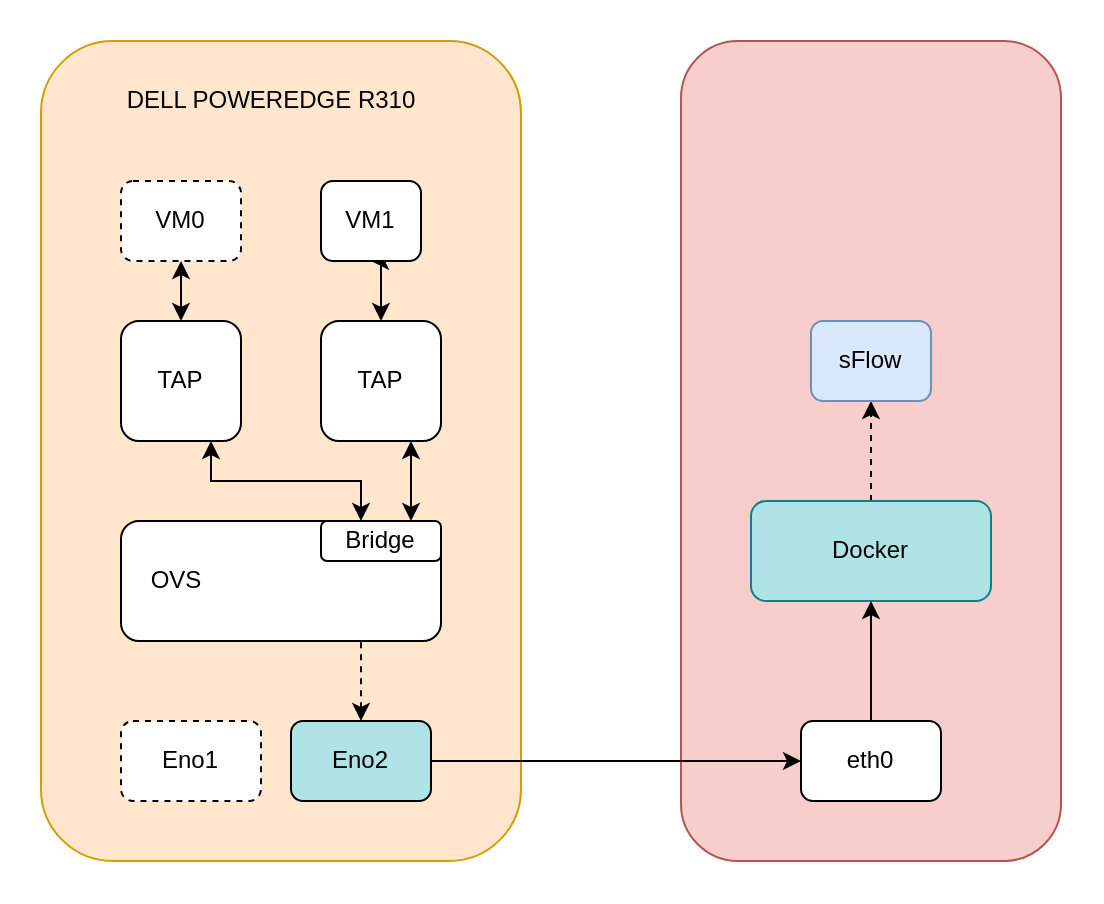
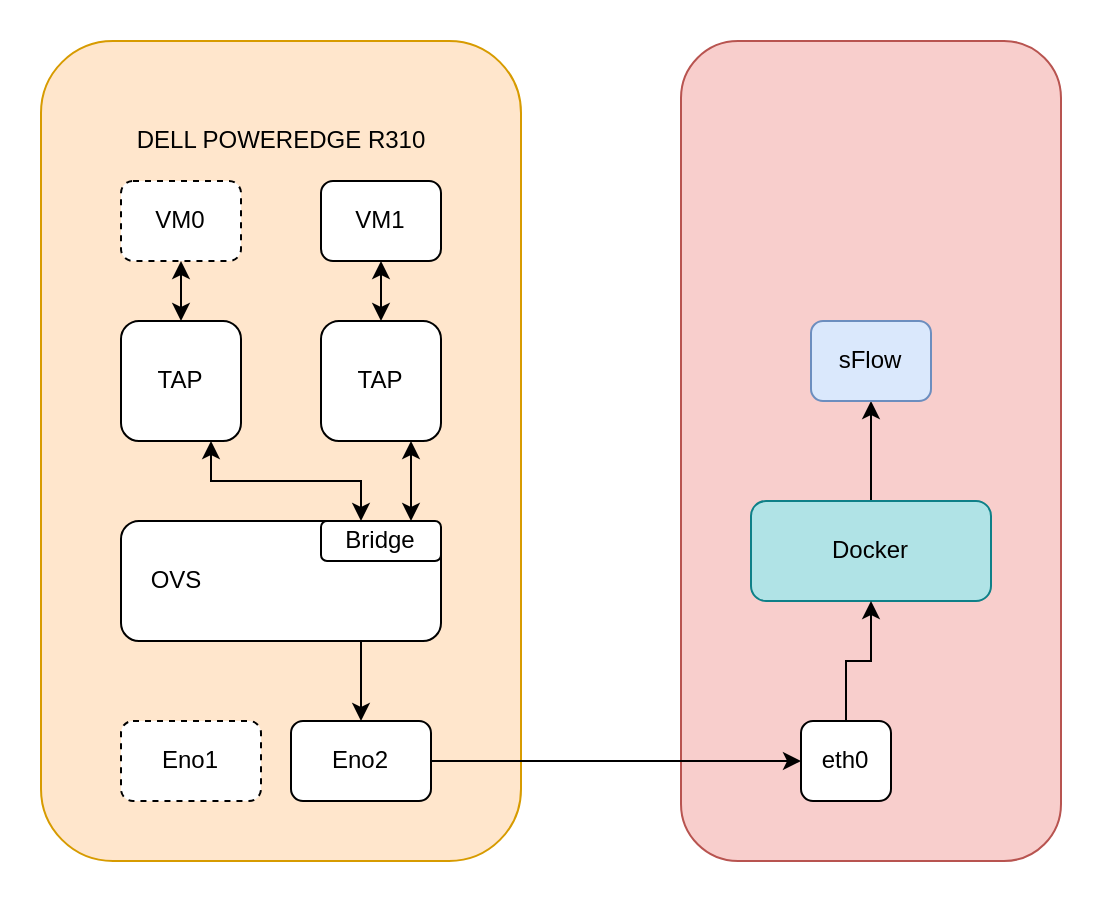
node "DELL POWEREDGE R310": moved (271, 101) -> (281, 141)
node "VM1": size 100x80 -> 120x80
edge "Docker" -> "sFlow": style dashed -> solid
edge "OVS" -> "Eno2": style dashed -> solid
node "Eno2": fillcolor #b0e3e6 -> #ffffff
node "eth0": size 140x80 -> 90x80
